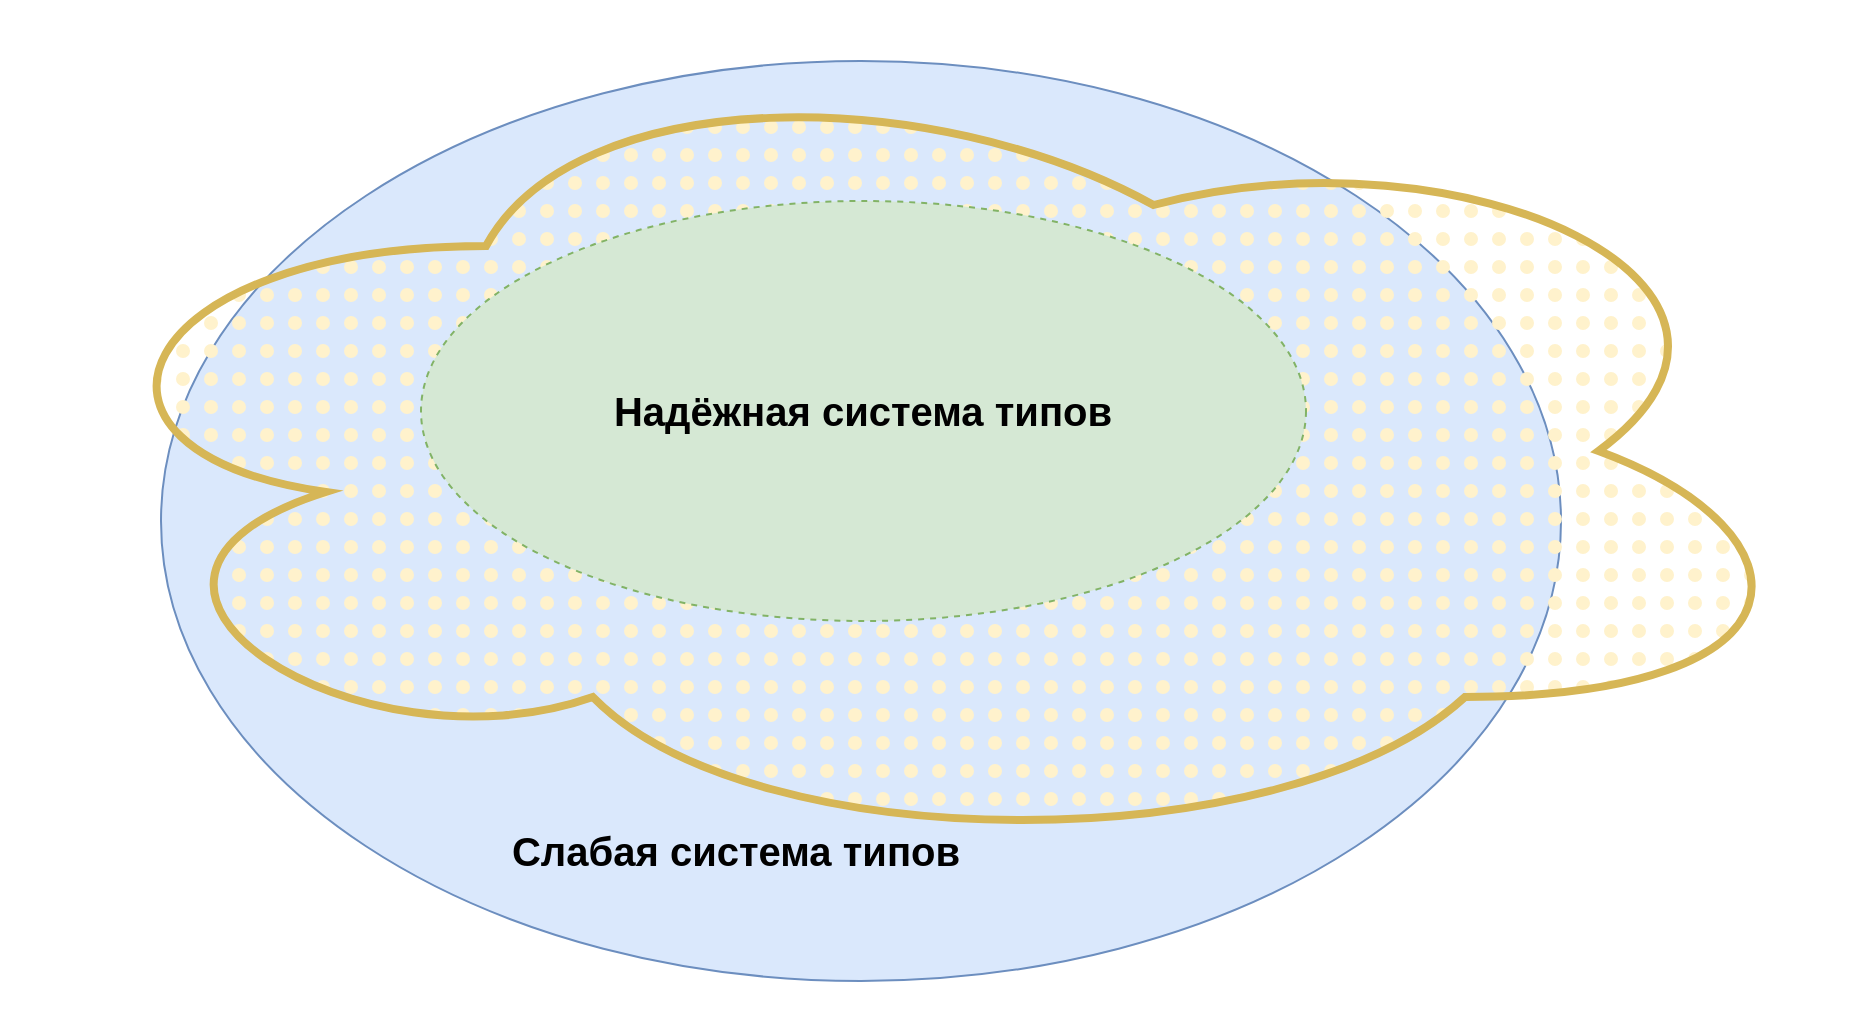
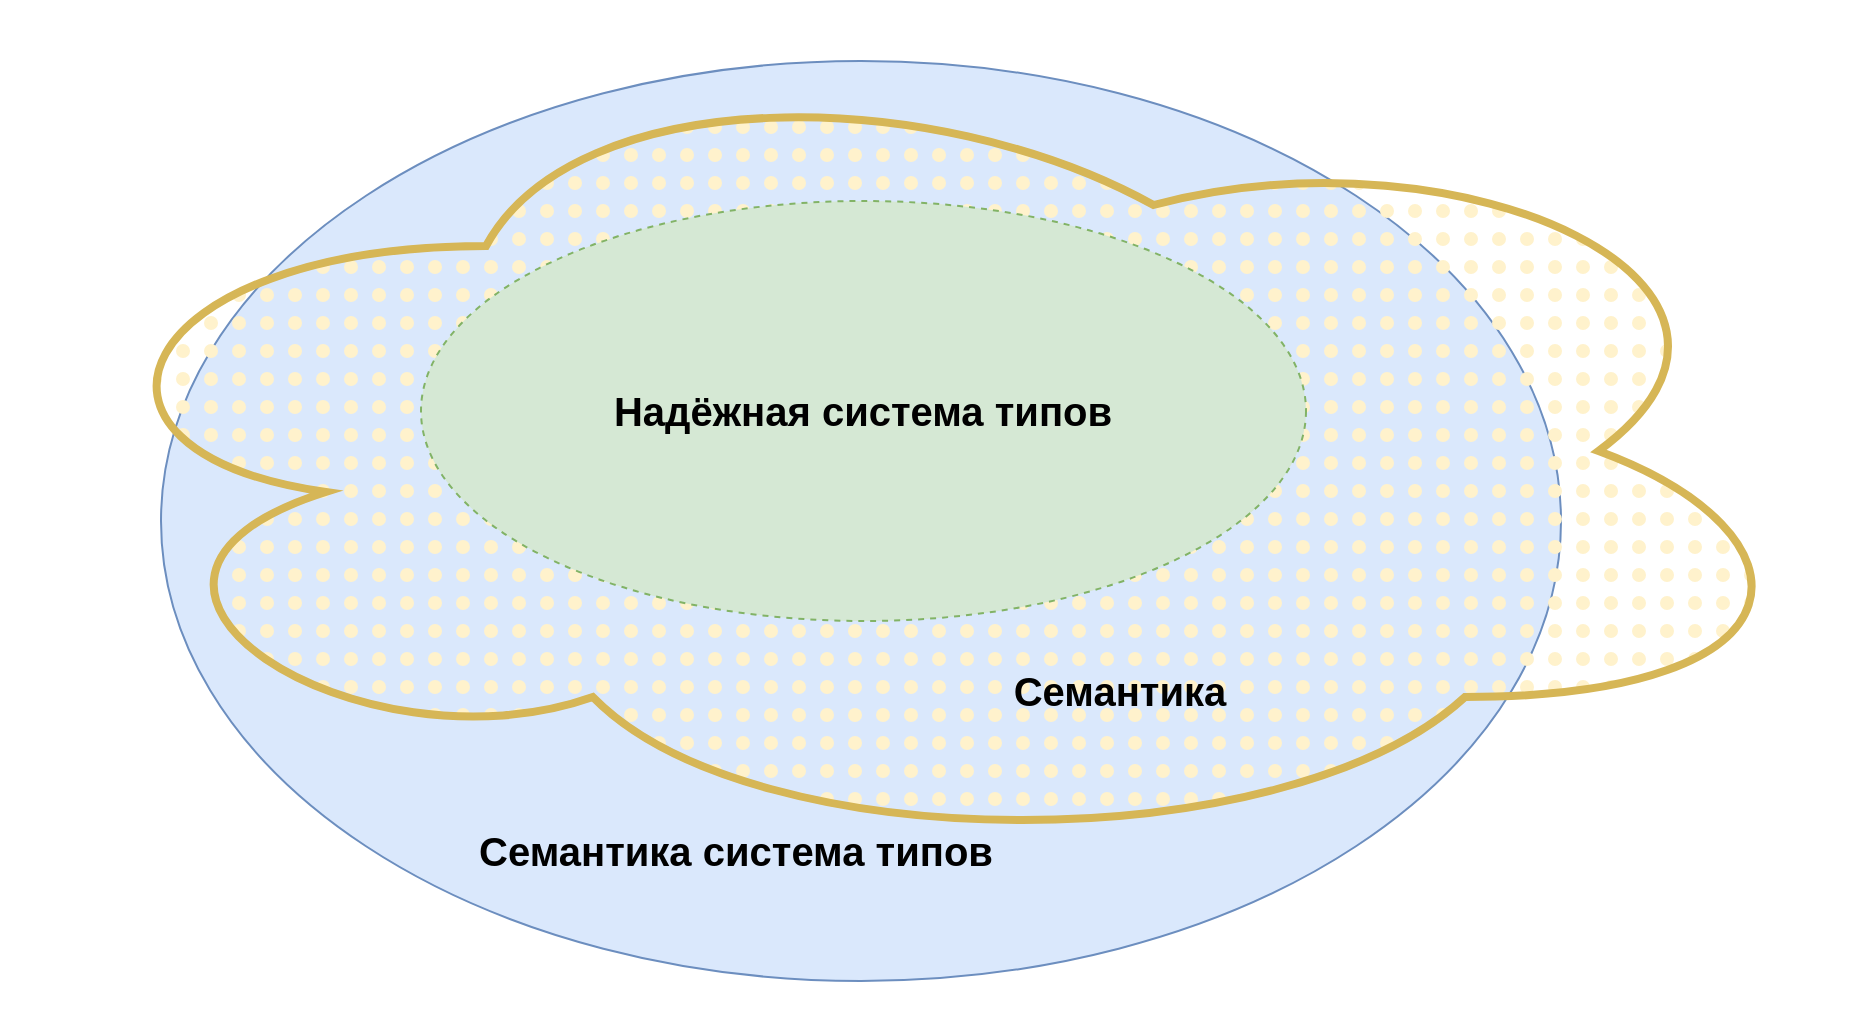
node "Семантика": added
node "Слабая система типов": label "Слабая система типов" -> "Семантика система типов"
